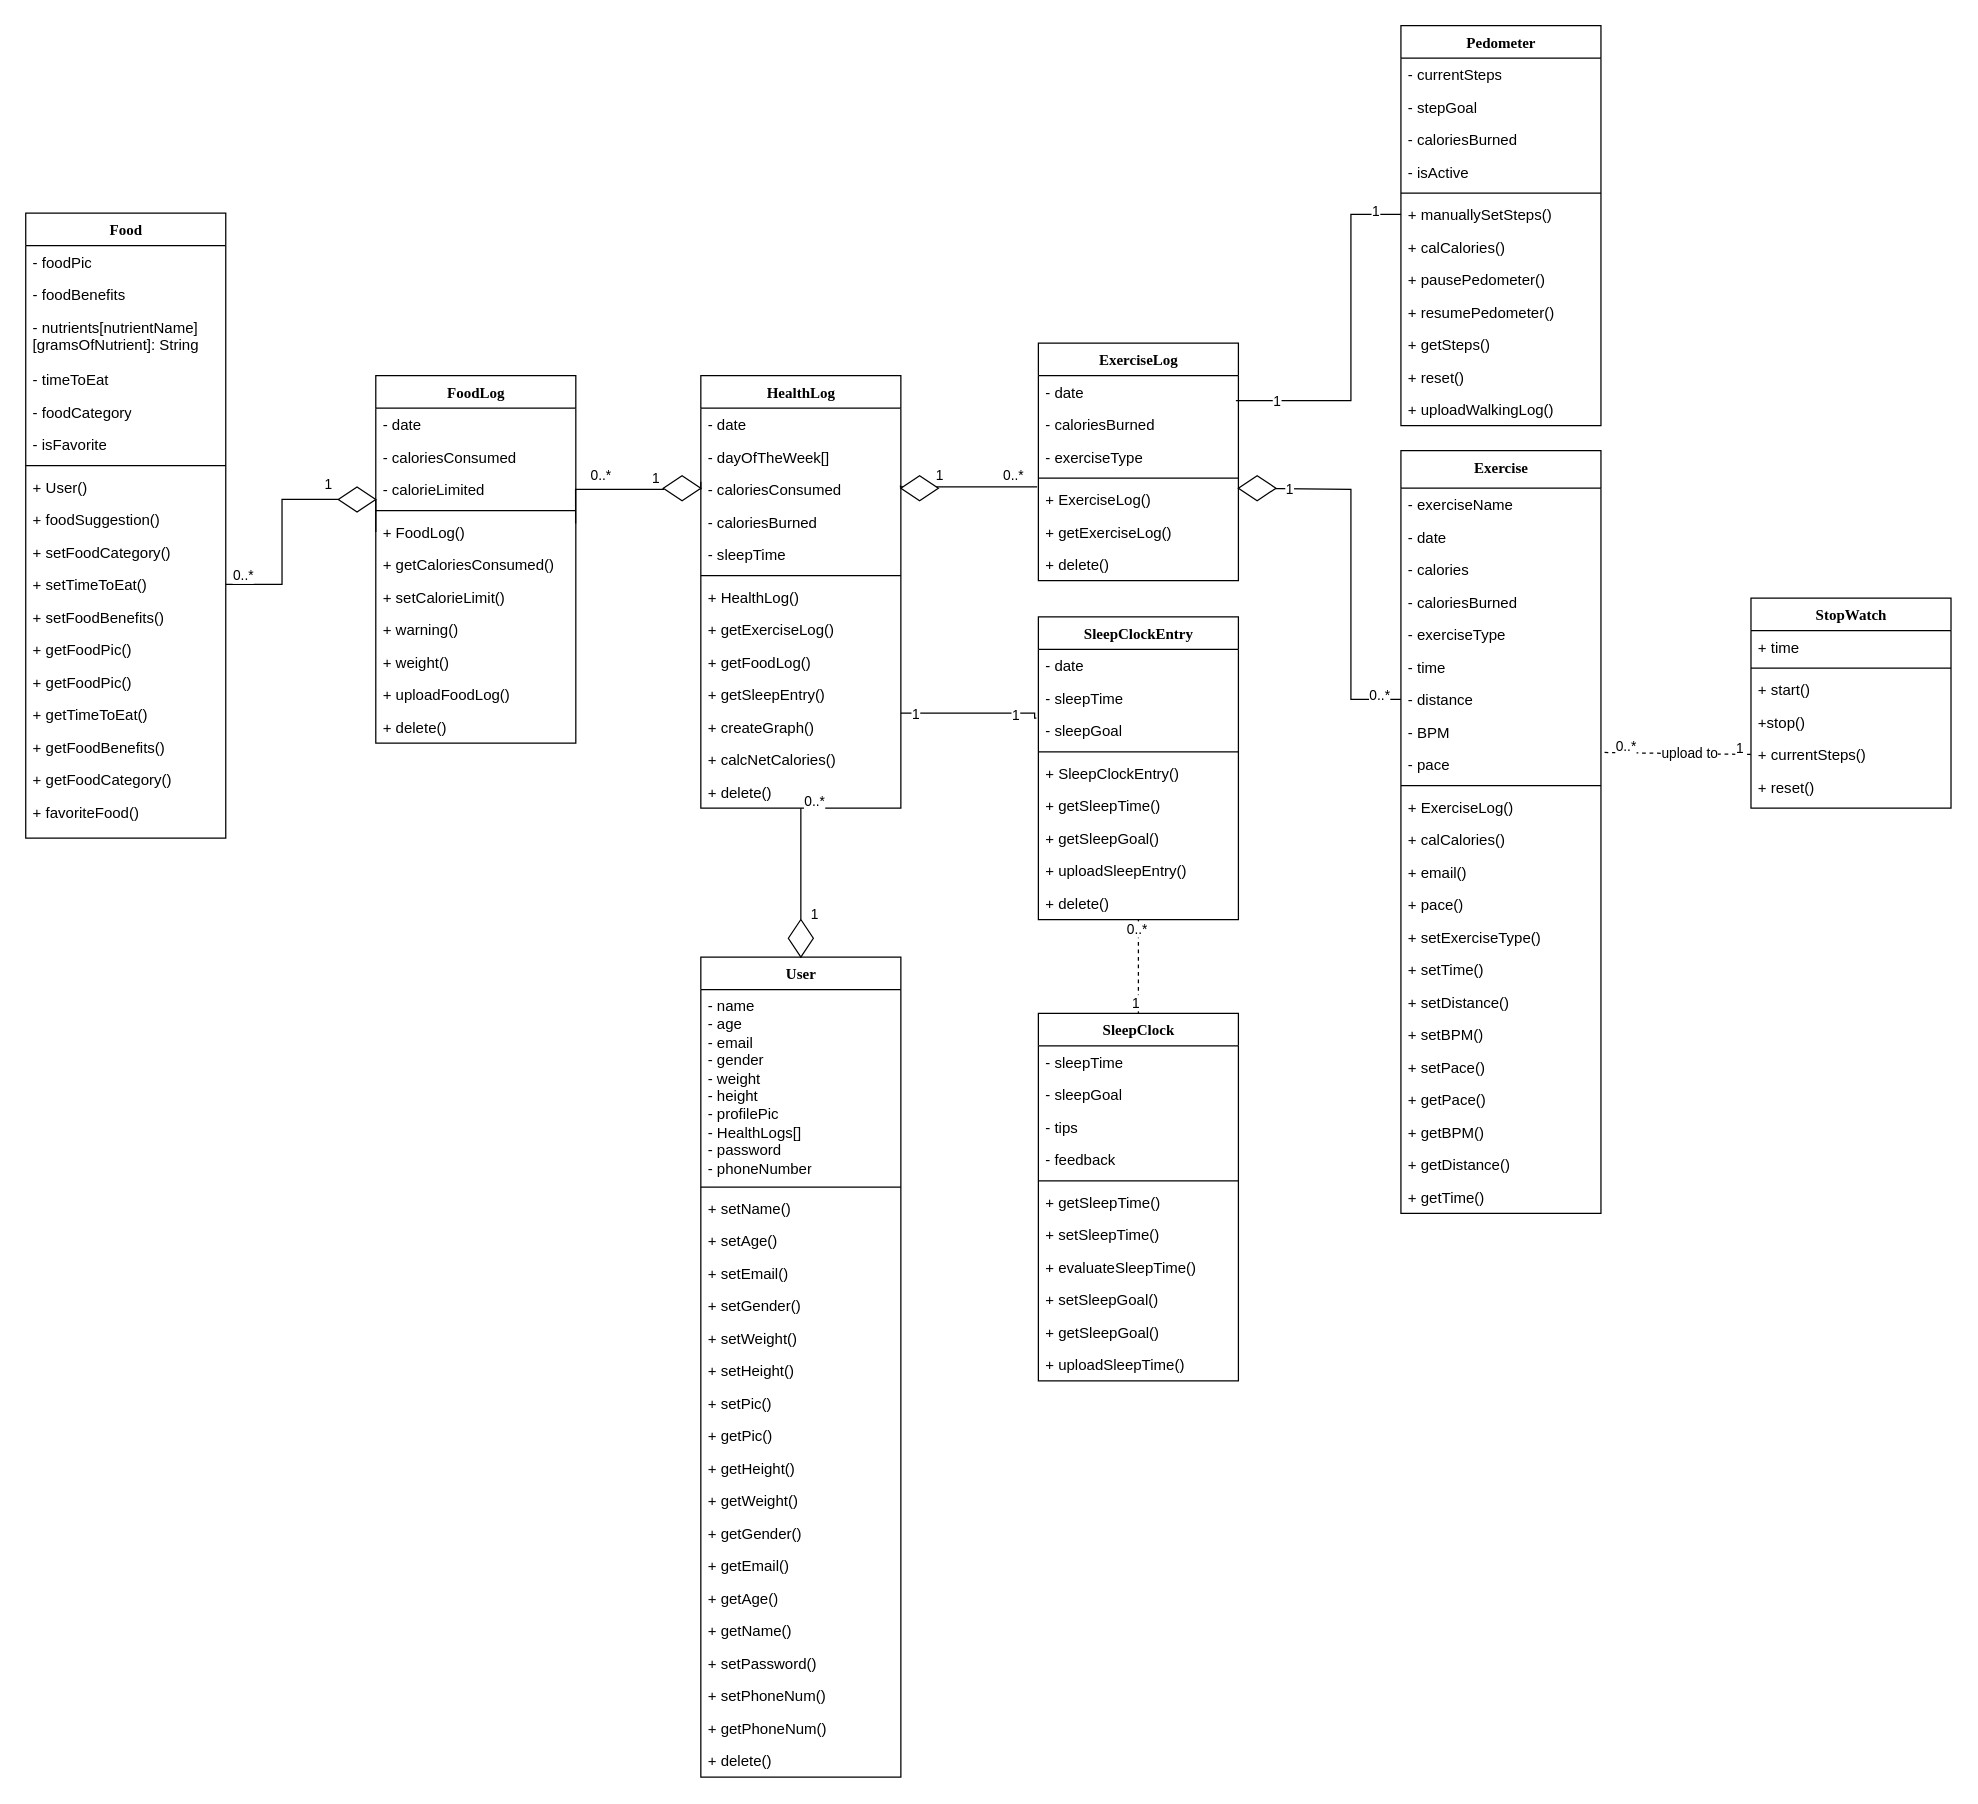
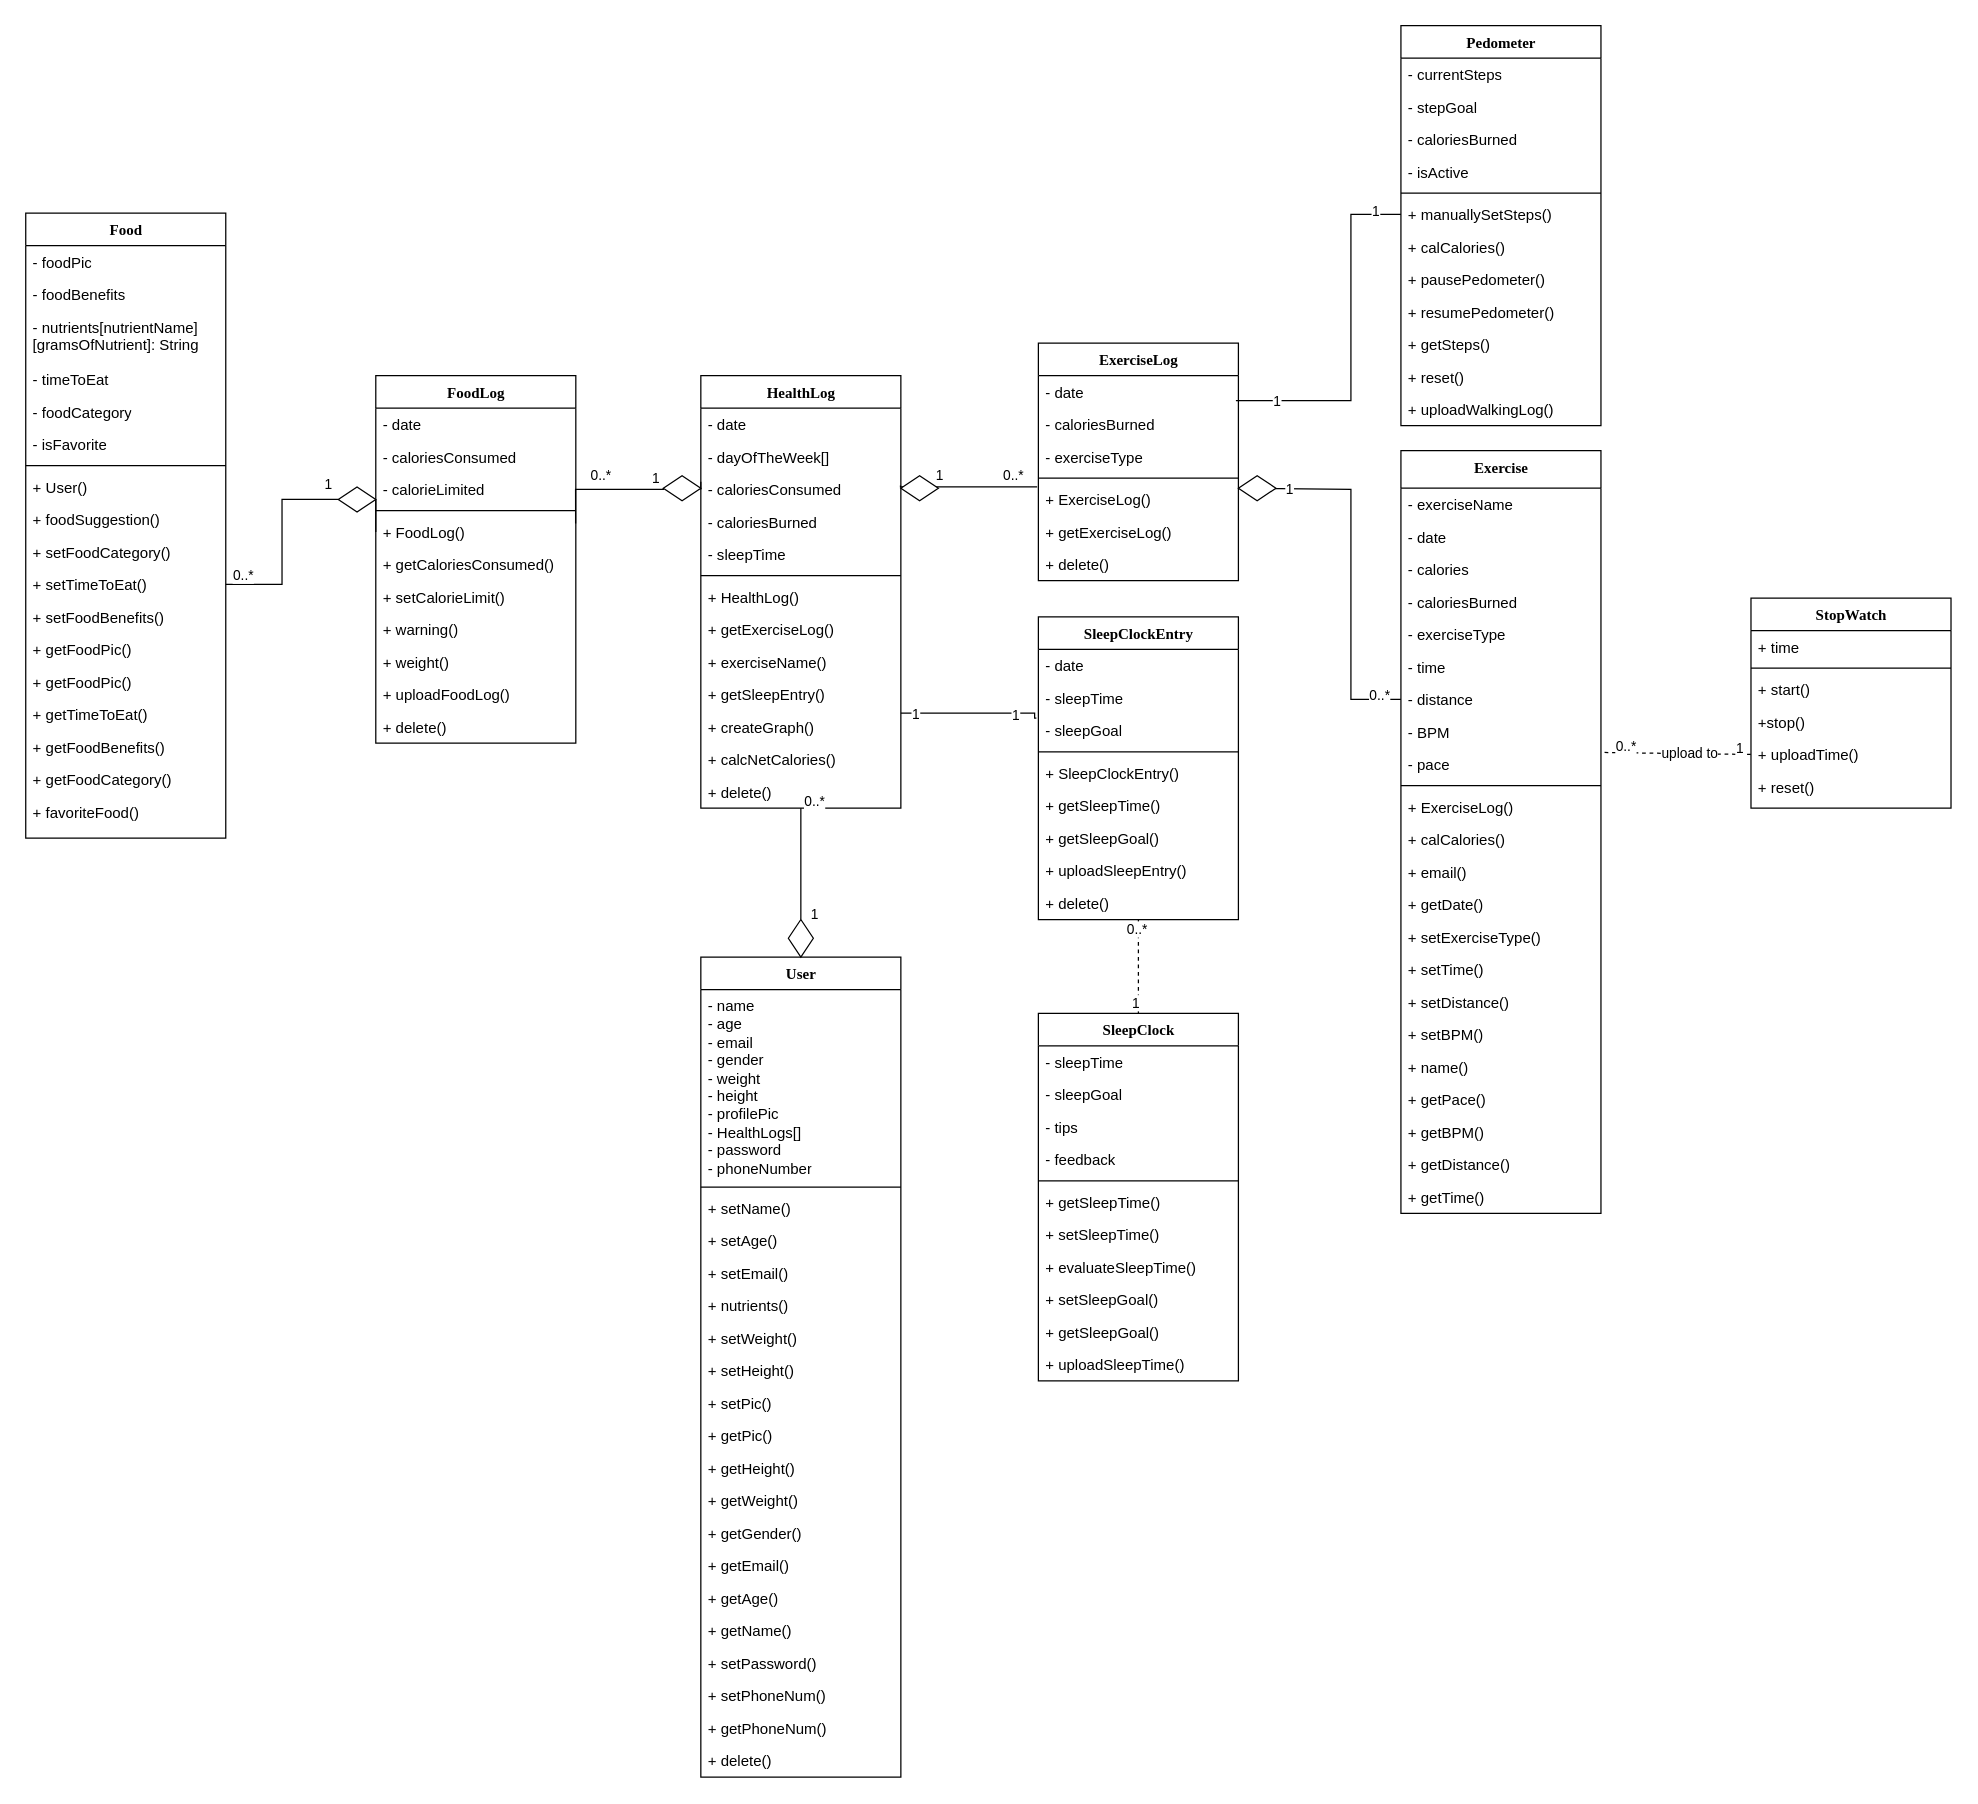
node "+ getFoodLog()": label "+ getFoodLog()" -> "+ exerciseName()"
node "+ currentSteps()": label "+ currentSteps()" -> "+ uploadTime()"
node "+ pace()": label "+ pace()" -> "+ getDate()"
node "+ setPace()": label "+ setPace()" -> "+ name()"
node "+ setGender()": label "+ setGender()" -> "+ nutrients()"
